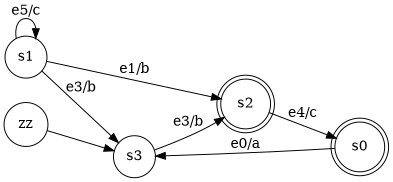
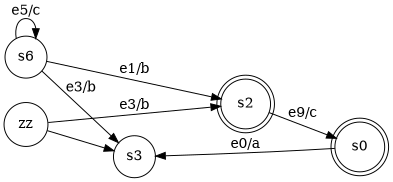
node "s1": label "s1" -> "s6"
edge "s2" -> "s0": label "e4/c" -> "e9/c"
edge "s3" -> "s2": now "zz" -> "s2"
